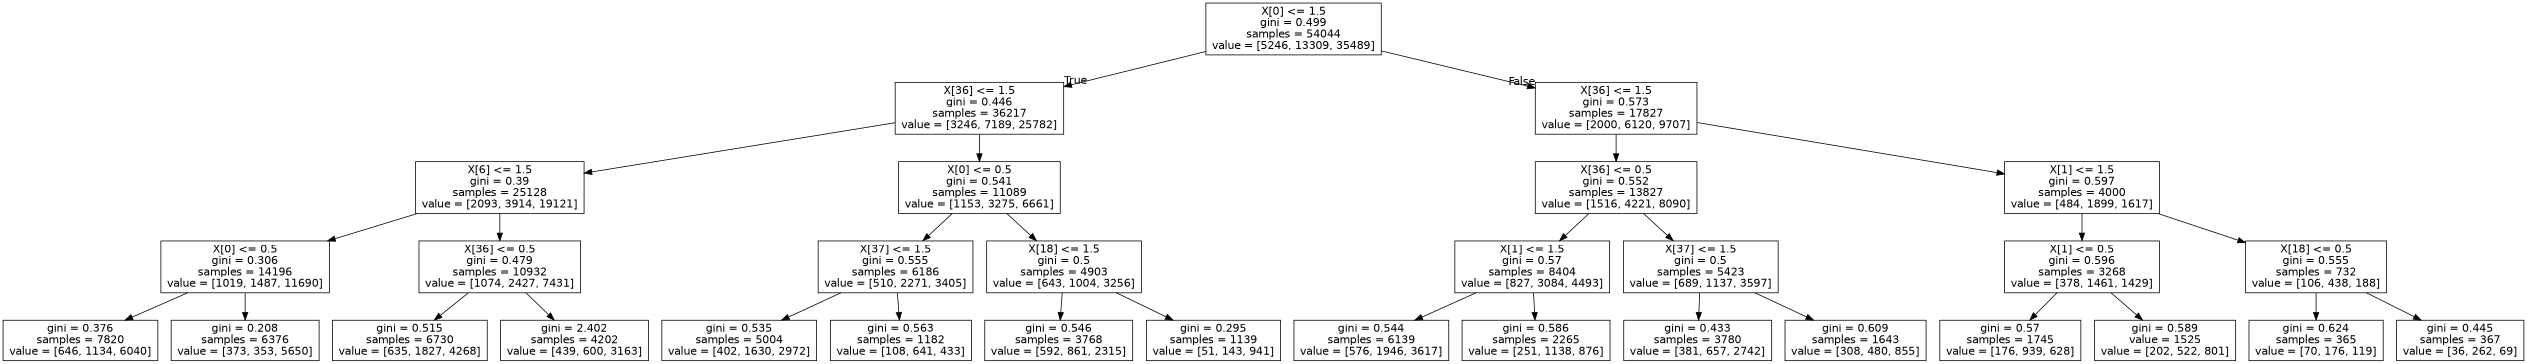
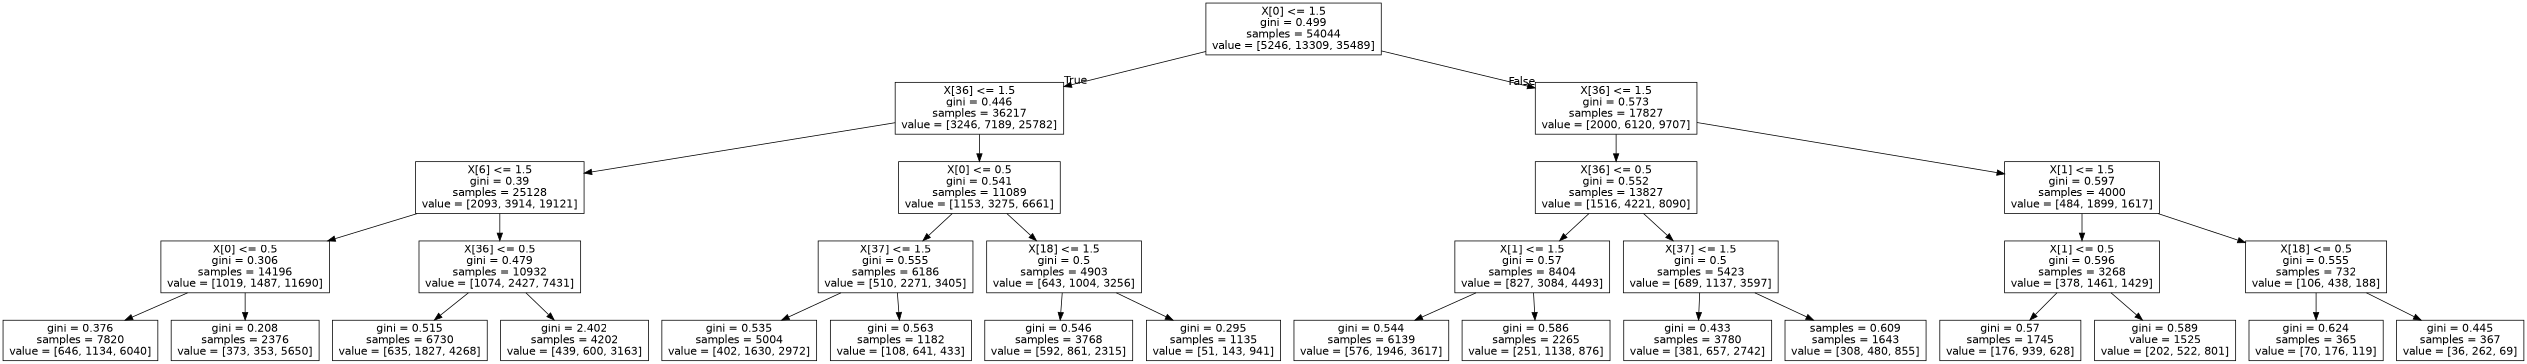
node "gini = 0.208 samples = 6376 value = [373, 353, 5650]": label "gini = 0.208 samples = 6376 value = [373, 353, 5650]" -> "gini = 0.208 samples = 2376 value = [373, 353, 5650]"
node "gini = 0.295 samples = 1139 value = [51, 143, 941]": label "gini = 0.295 samples = 1139 value = [51, 143, 941]" -> "gini = 0.295 samples = 1135 value = [51, 143, 941]"
node "gini = 0.609 samples = 1643 value = [308, 480, 855]": label "gini = 0.609 samples = 1643 value = [308, 480, 855]" -> "samples = 0.609 samples = 1643 value = [308, 480, 855]"
